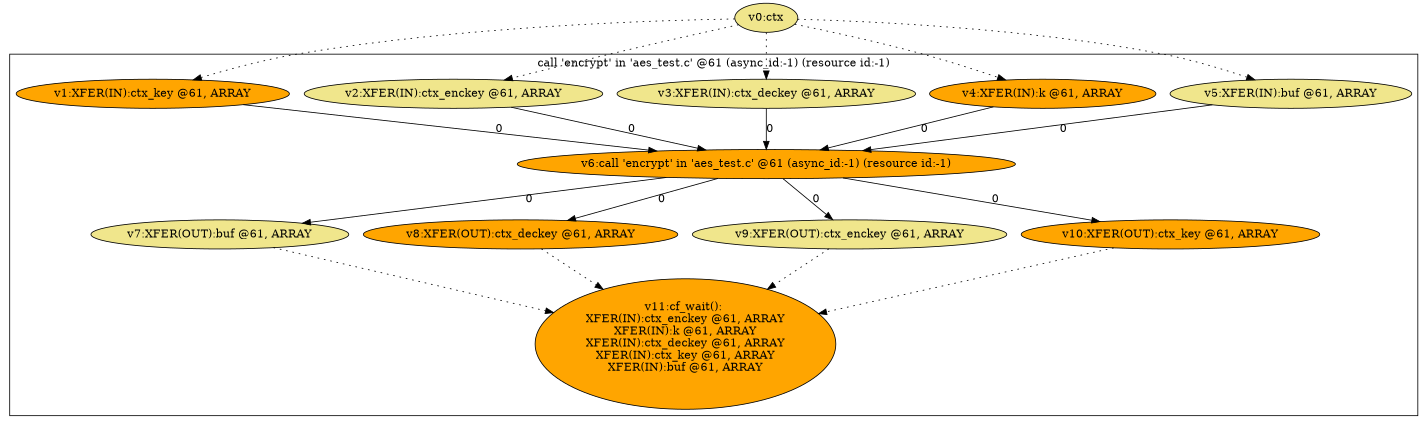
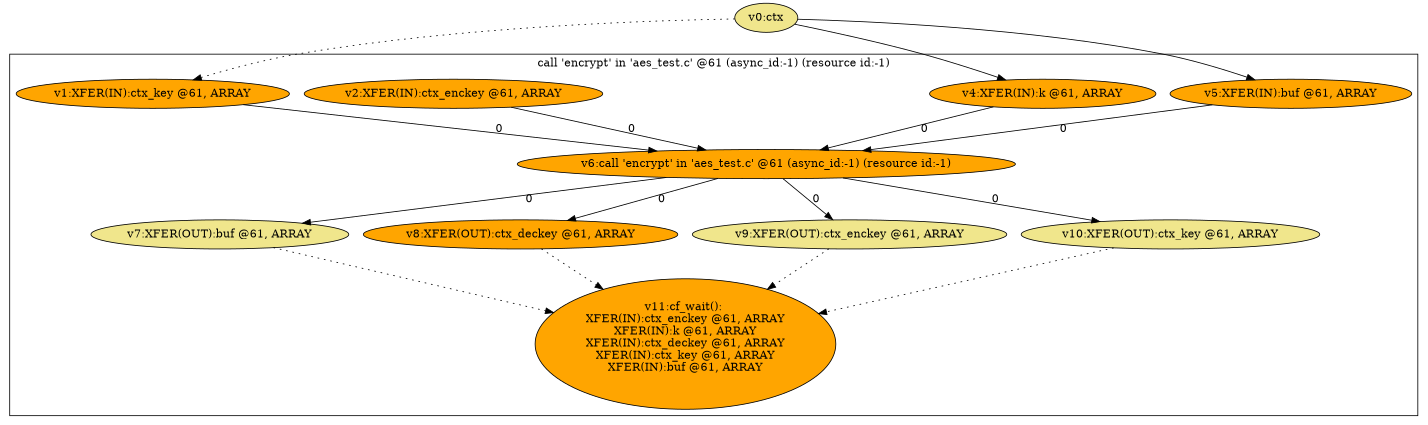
edge "v0:ctx" -> "v5:XFER(IN):buf @61, ARRAY": style dotted -> solid
edge "v0:ctx" -> "v4:XFER(IN):k @61, ARRAY": style dotted -> solid
edge "v0:ctx" -> "v2:XFER(IN):ctx_enckey @61, ARRAY": removed
node "v2:XFER(IN):ctx_enckey @61, ARRAY": fillcolor khaki -> orange
node "v3:XFER(IN):ctx_deckey @61, ARRAY": removed
node "v5:XFER(IN):buf @61, ARRAY": fillcolor khaki -> orange
node "v10:XFER(OUT):ctx_key @61, ARRAY": fillcolor orange -> khaki
